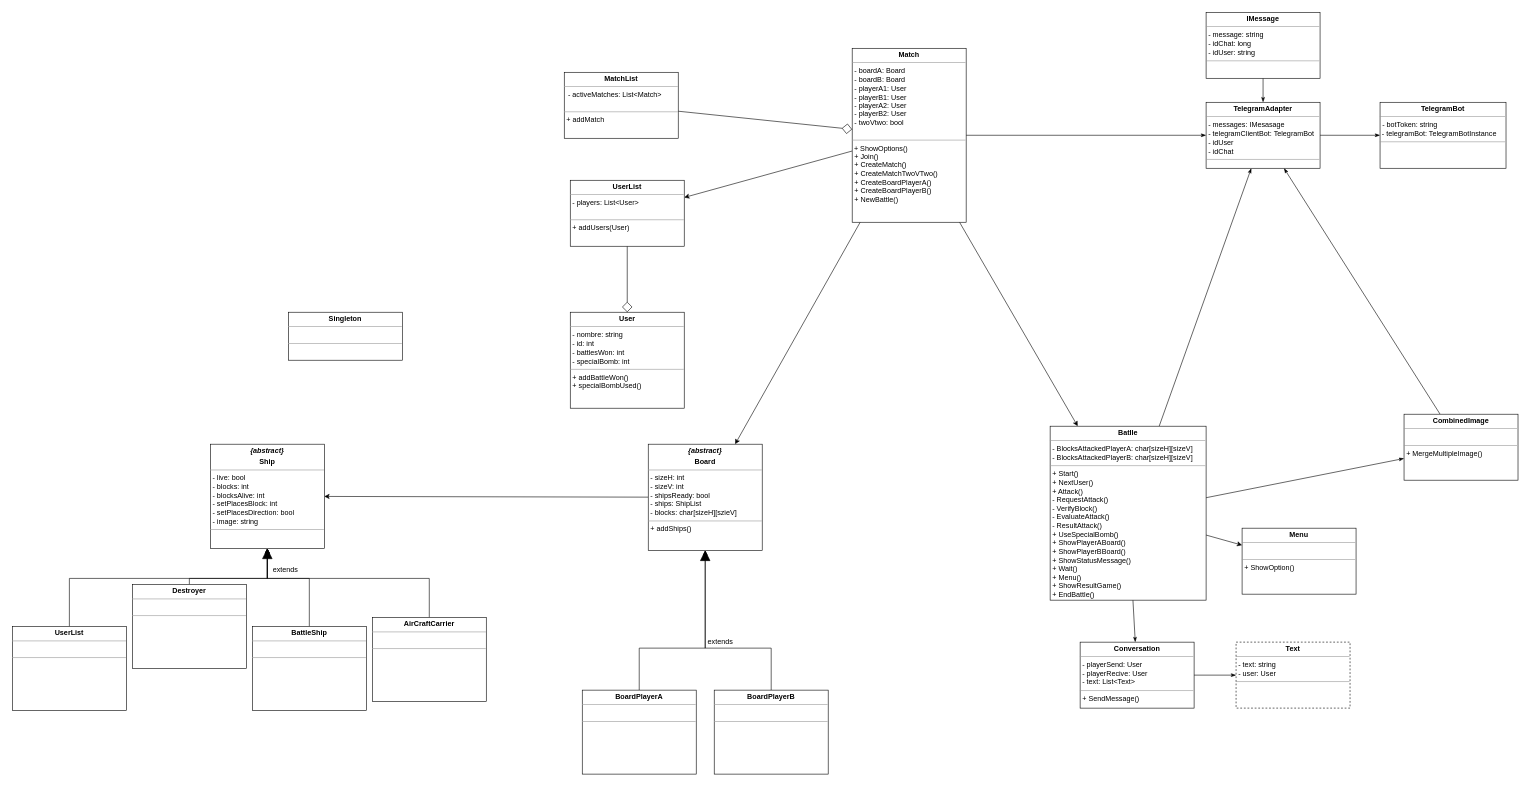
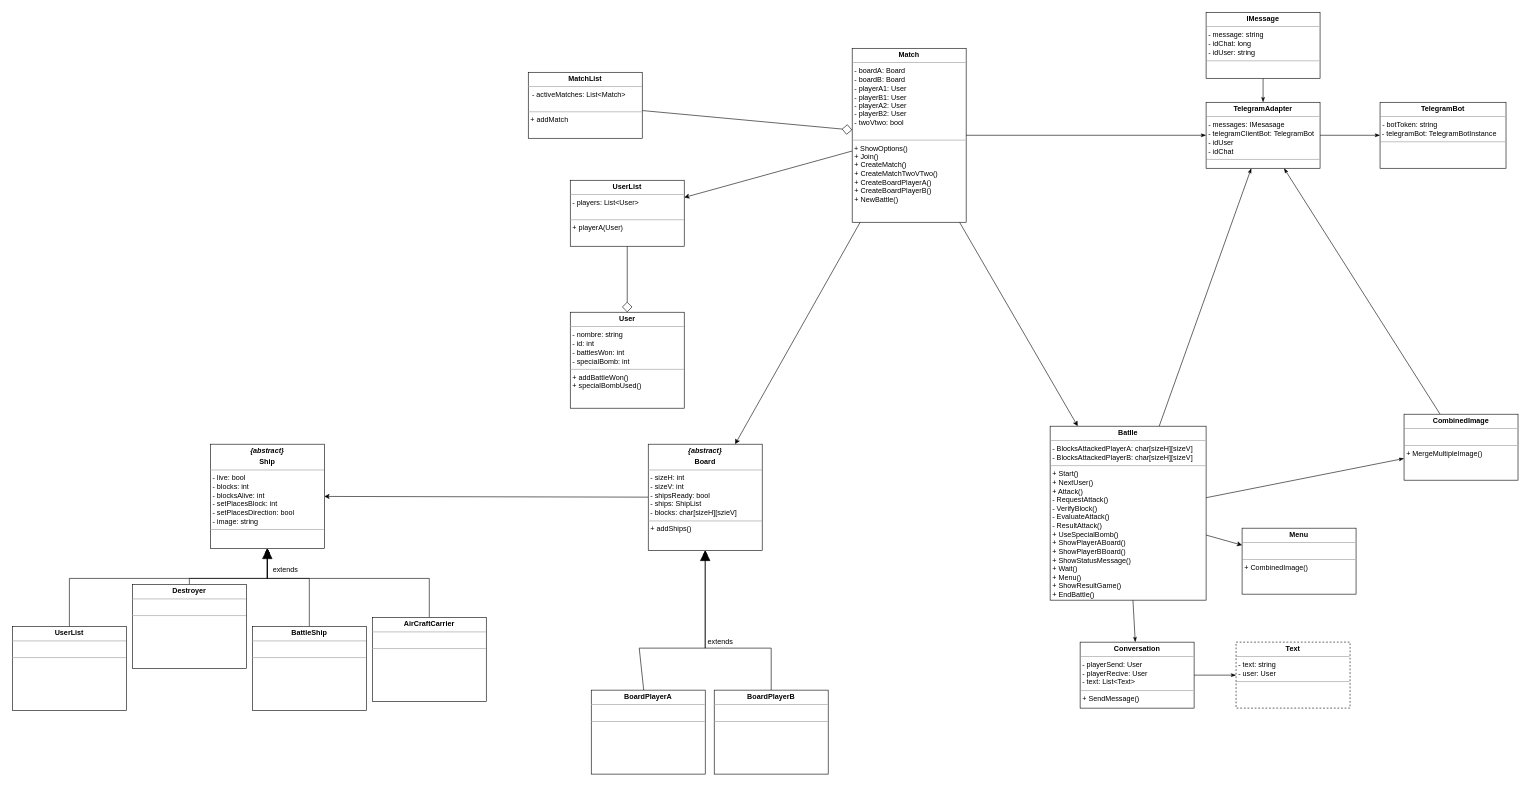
node "MatchList - activeMatches: List<Match> + addMatch": moved (621, 105) -> (585, 105)
node "UserList - players: List<User> + addUsers(User)": label "UserList - players: List<User> + addUsers(User)" -> "UserList - players: List<User> + playerA(User)"
node "Singleton": removed
node "Menu + ShowOption()": label "Menu + ShowOption()" -> "Menu + CombinedImage()"
node "BoardPlayerA": moved (639, 732) -> (648, 732)
